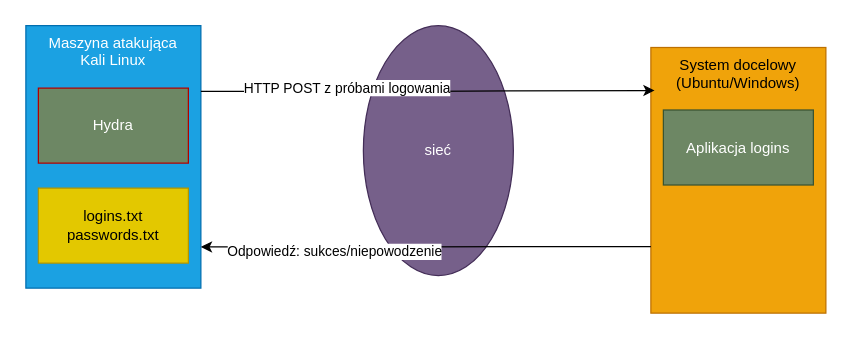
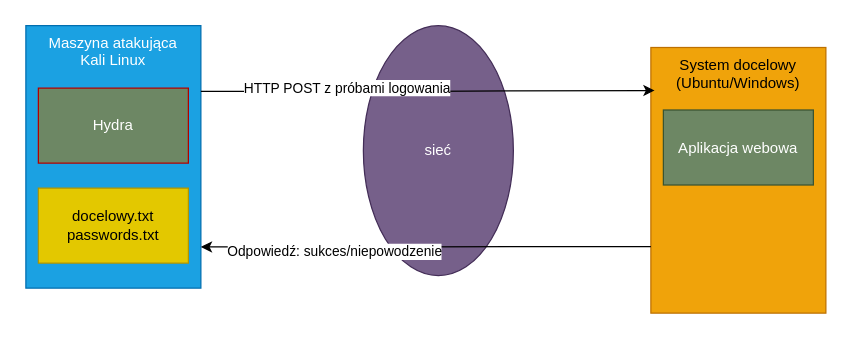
node "Aplikacja logins": label "Aplikacja logins" -> "Aplikacja webowa"
node "logins.txt passwords.txt": label "logins.txt passwords.txt" -> "docelowy.txt passwords.txt"
